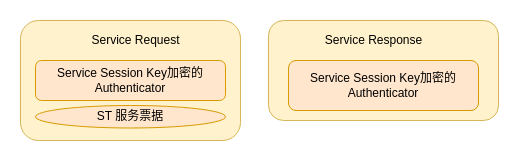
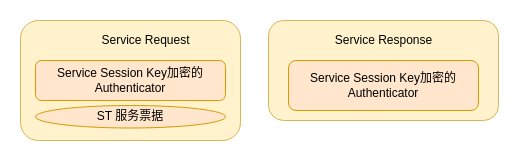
node "Service Request": moved (136, 41) -> (146, 41)
node "Service Response": moved (374, 41) -> (384, 41)
